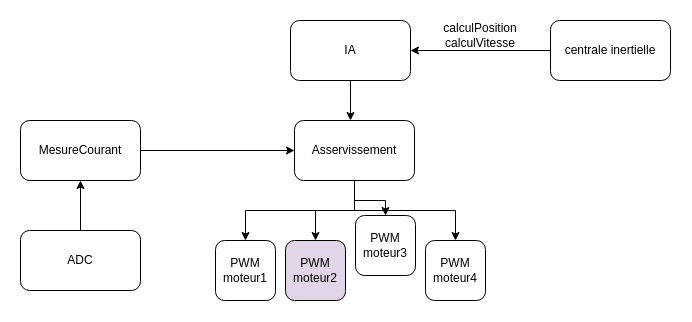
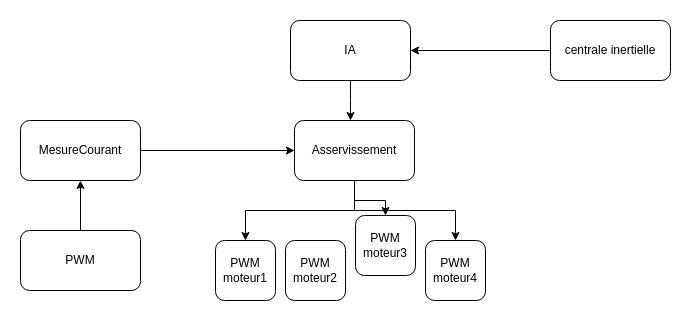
node "calculPosition calculVitesse": removed
edge "Asservissement" -> "PWM moteur2": removed
node "ADC": label "ADC" -> "PWM"
node "PWM moteur2": fillcolor #e1d5e7 -> #ffffff
